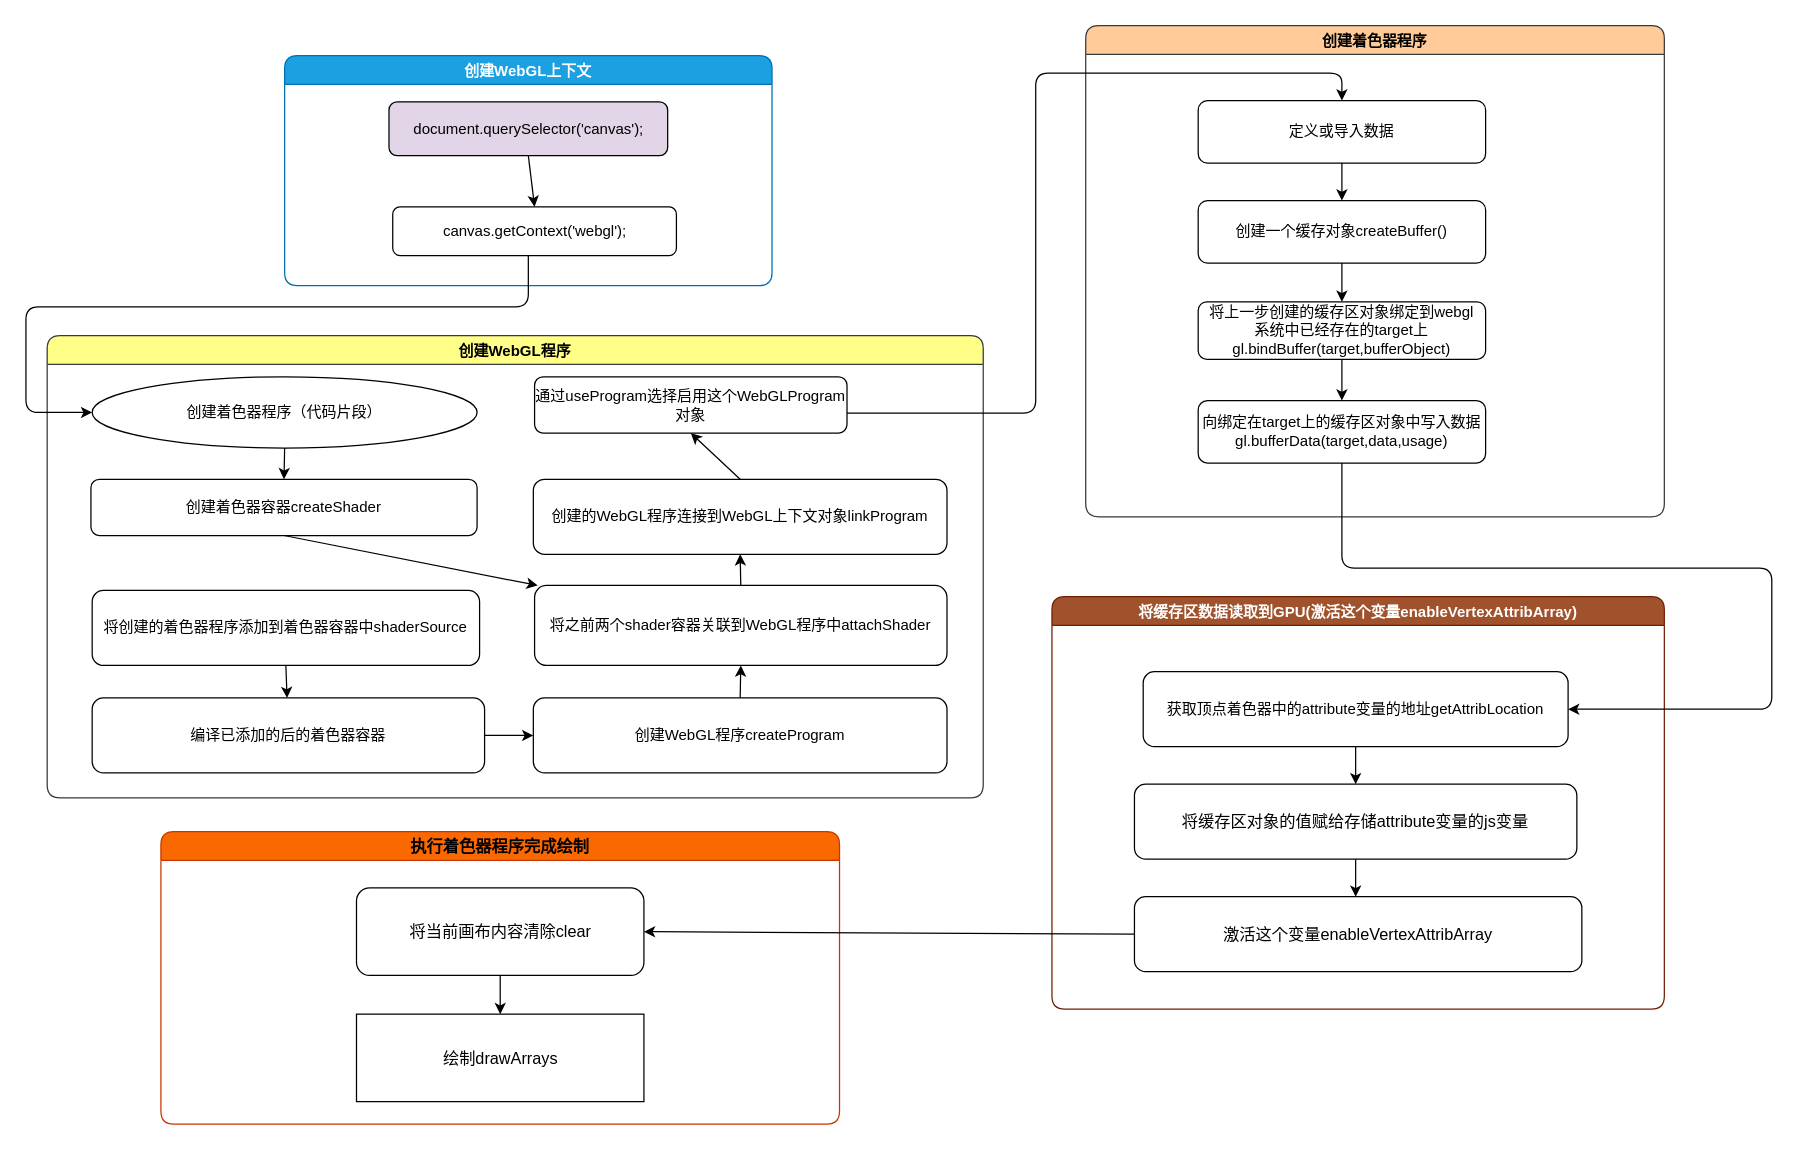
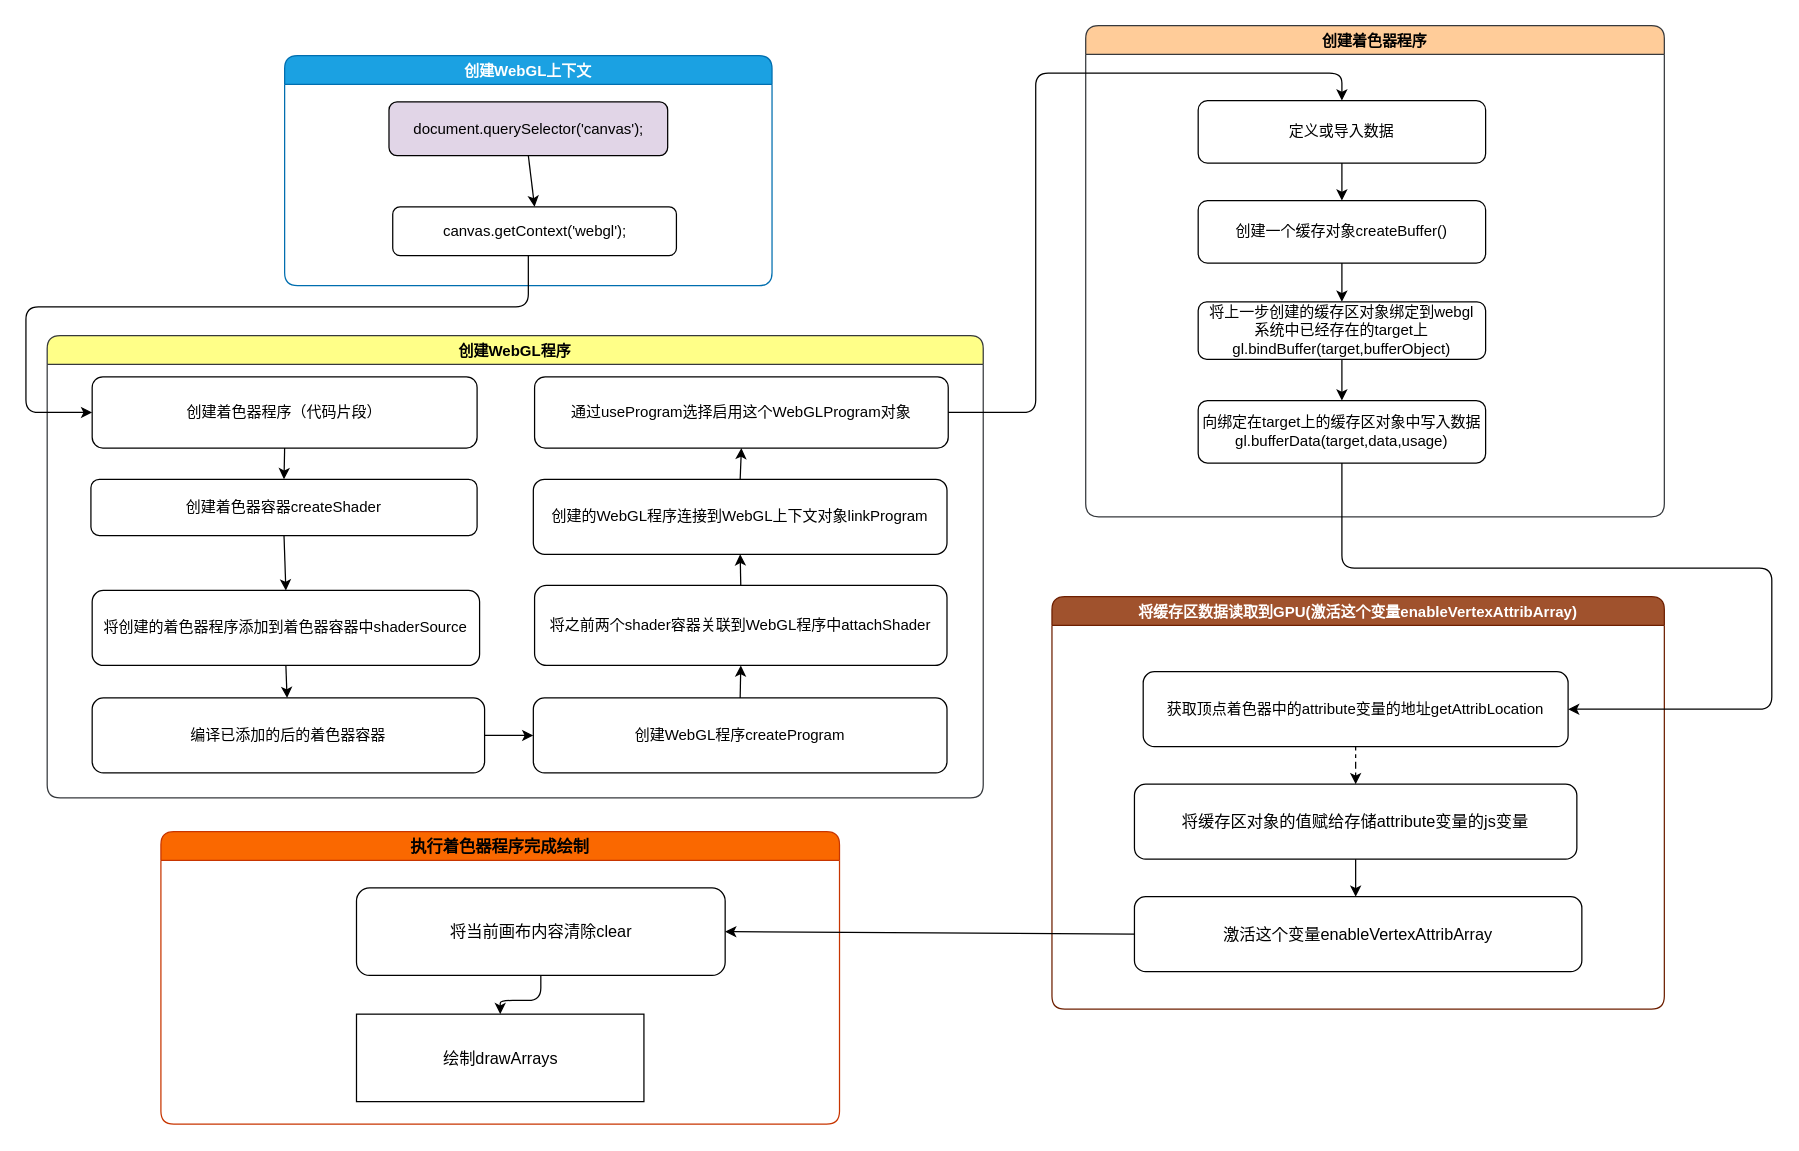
node "通过useProgram选择启用这个WebGLProgram对象": size 313x56 -> 414x71
node "创建着色器程序（代码片段）": shape ellipse -> rounded rectangle
edge "创建着色器容器createShader" -> "将之前两个shader容器关联到WebGL程序中attachShader": now "创建着色器容器createShader" -> "将创建的着色器程序添加到着色器容器中shaderSource"
edge "获取顶点着色器中的attribute变量的地址getAttribLocation" -> "将缓存区对象的值赋给存储attribute变量的js变量": style solid -> dashed
node "将当前画布内容清除clear": size 288x88 -> 369x88
